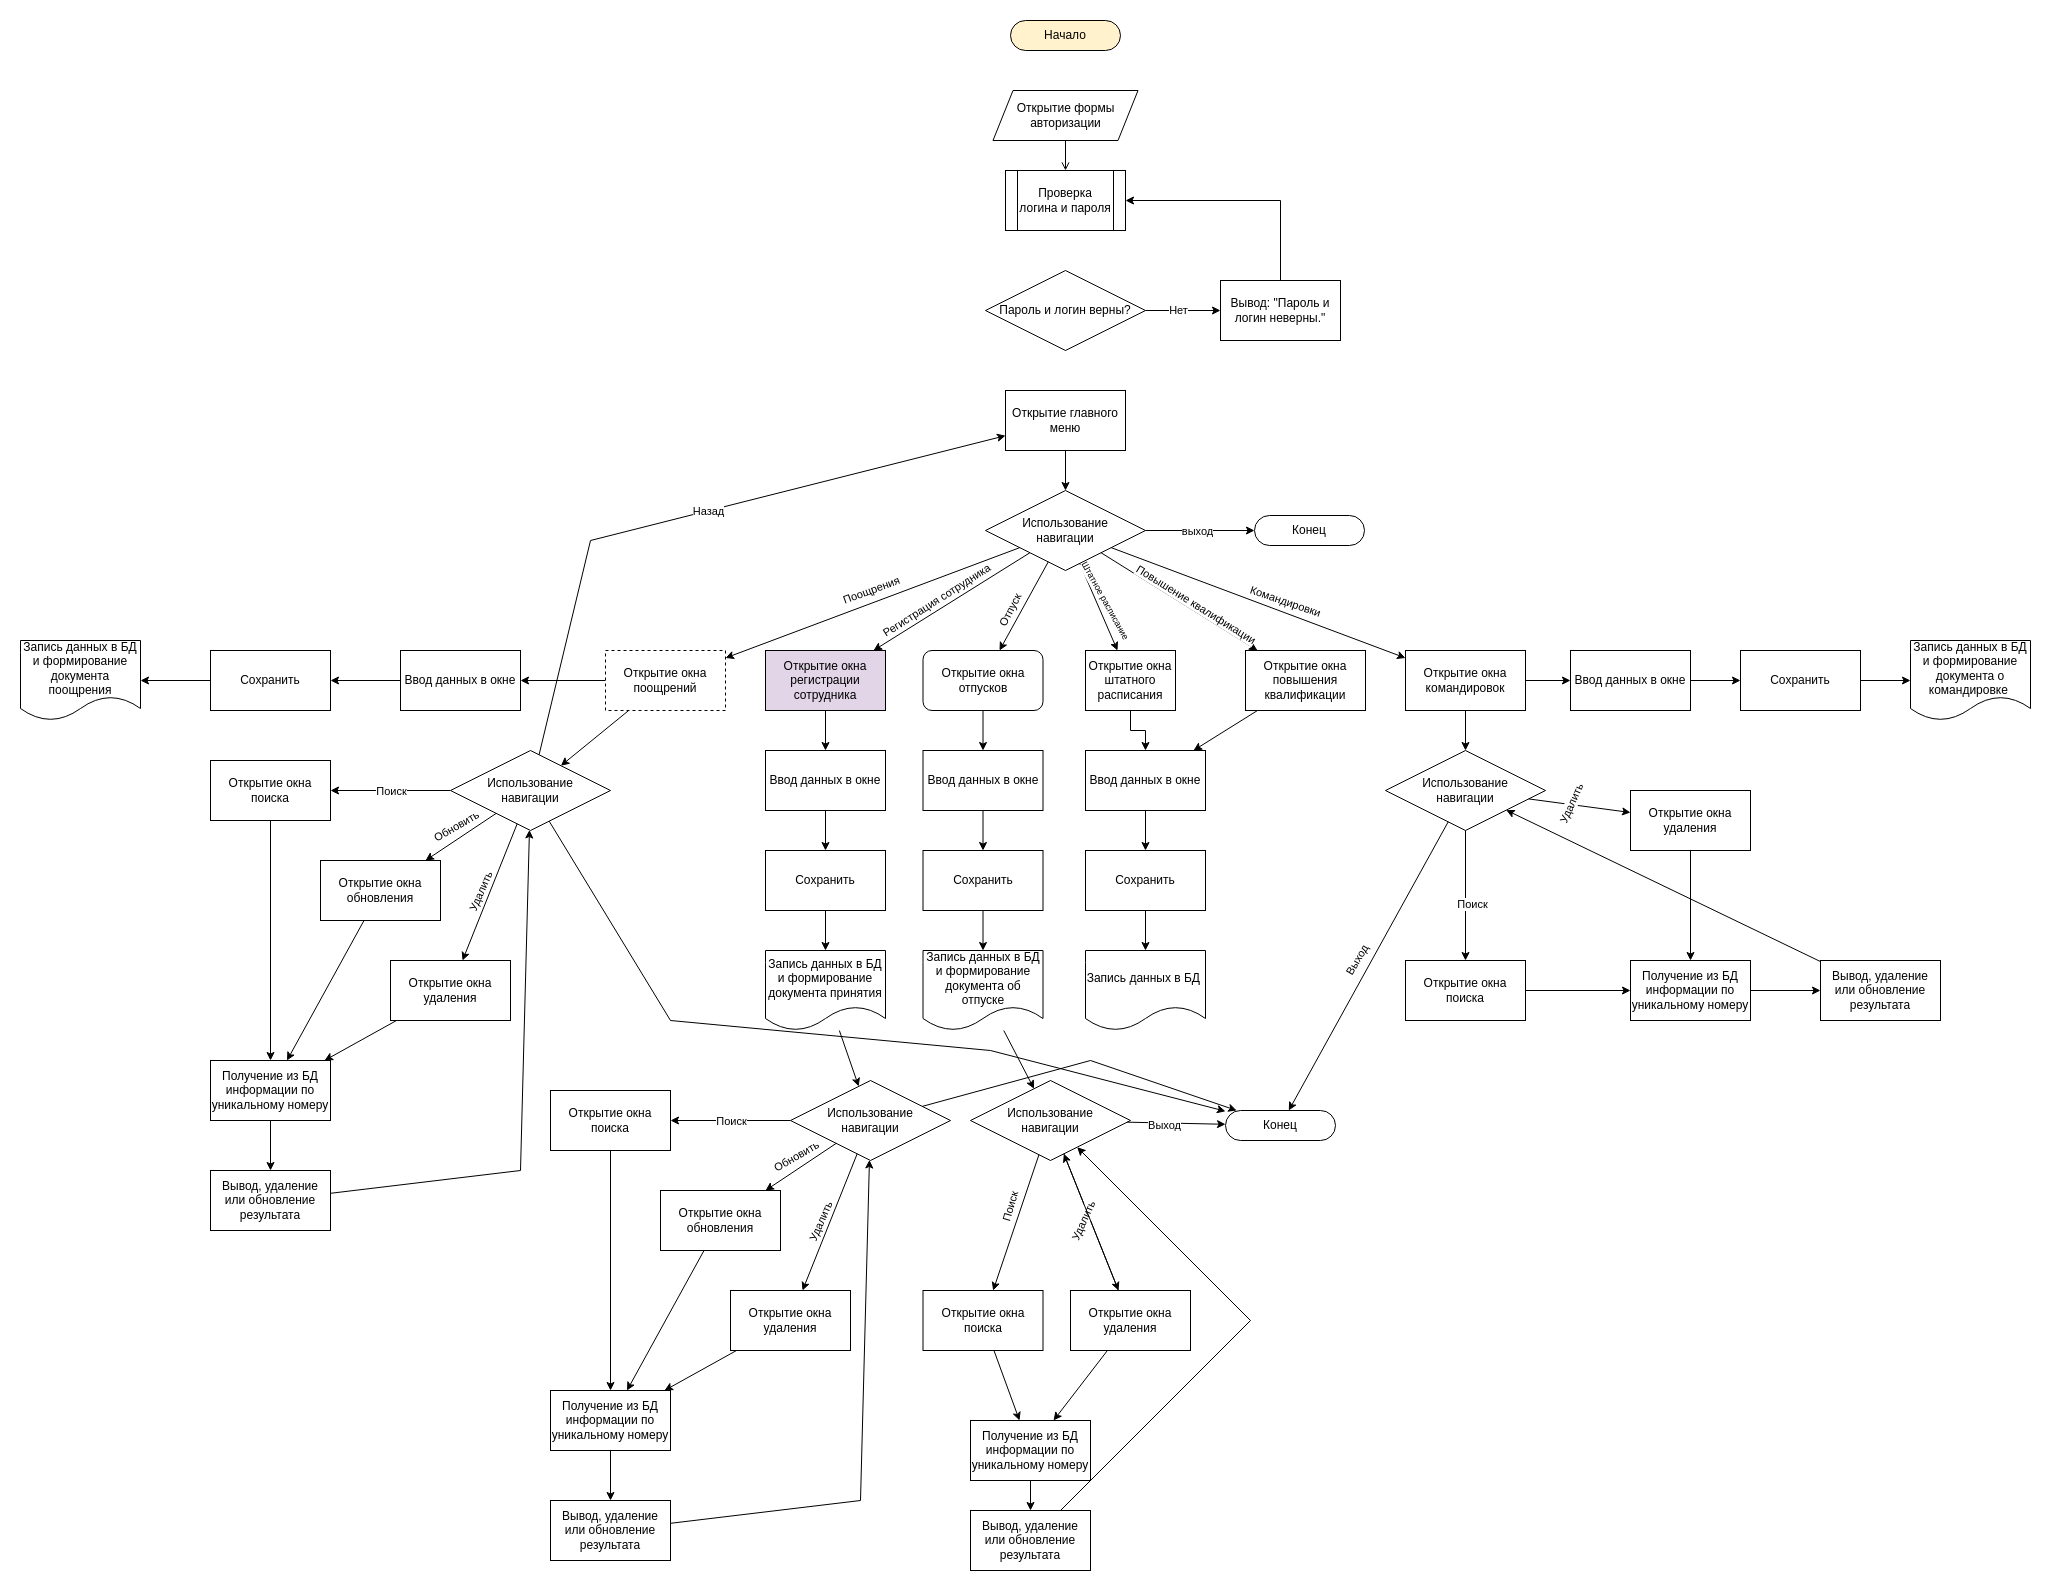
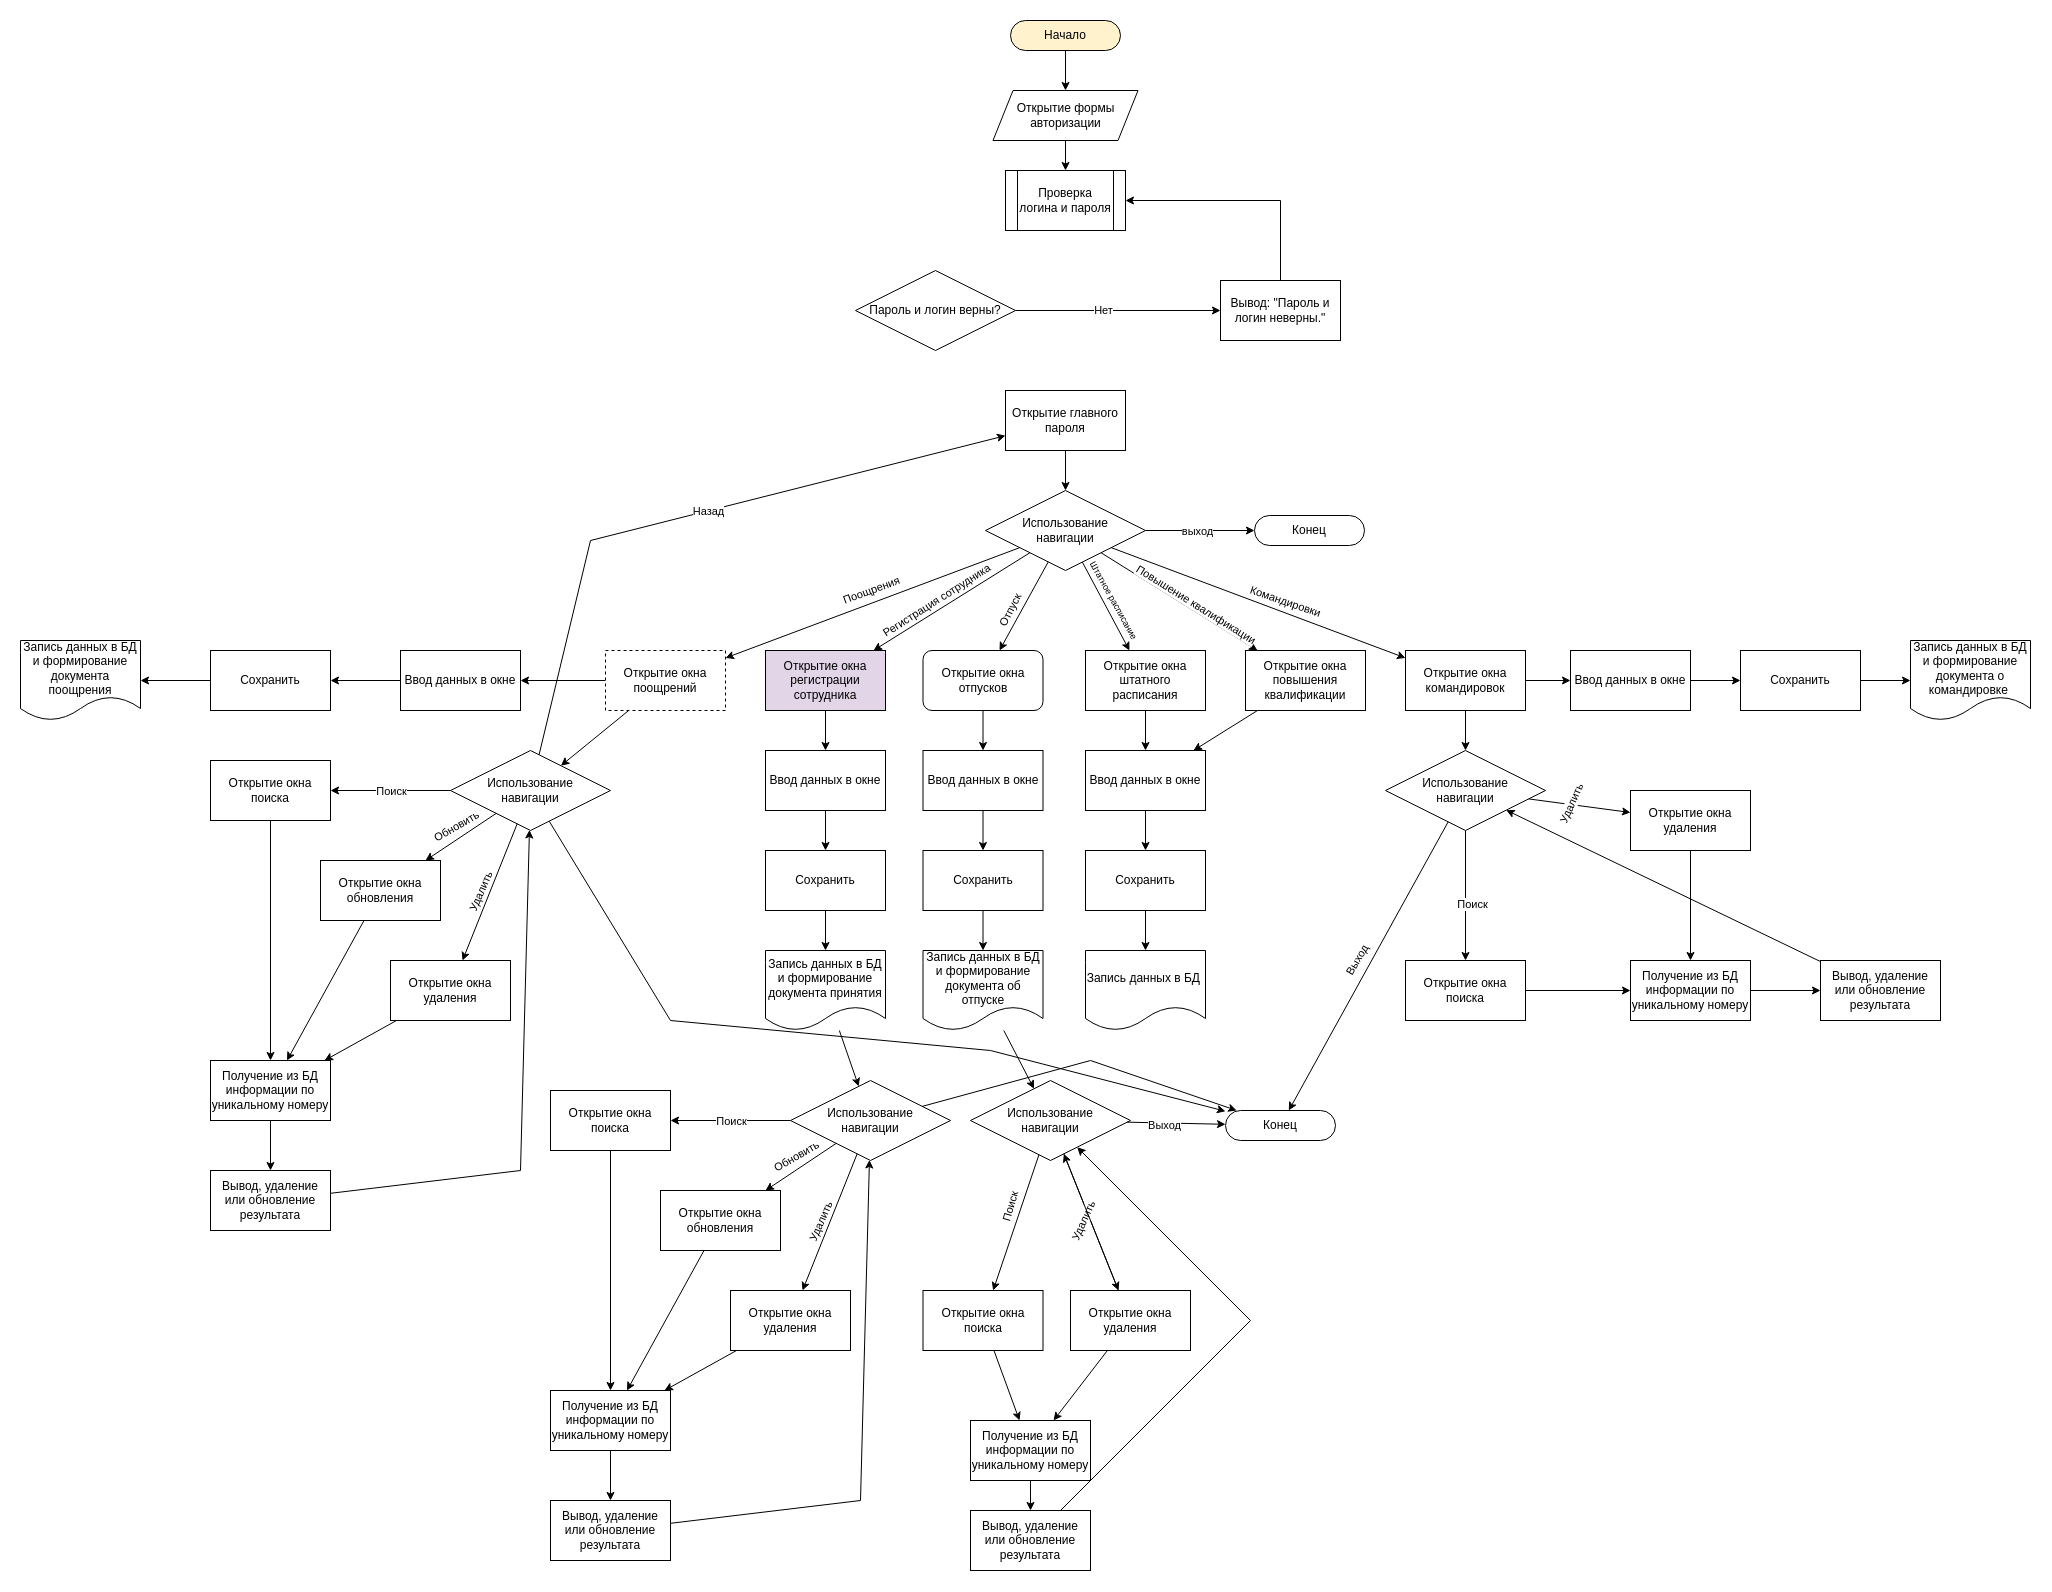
edge "Начало" -> "Открытие формы авторизации": added
edge "Открытие формы авторизации" -> "Проверка логина и пароля": arrowhead open -> classic
node "Пароль и логин верны?": moved (1066, 311) -> (936, 311)
node "Открытие главного меню": label "Открытие главного меню" -> "Открытие главного пароля"
node "Открытие окна штатного расписания": size 90x60 -> 120x60
